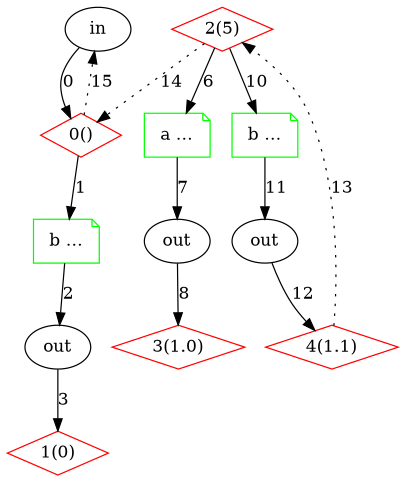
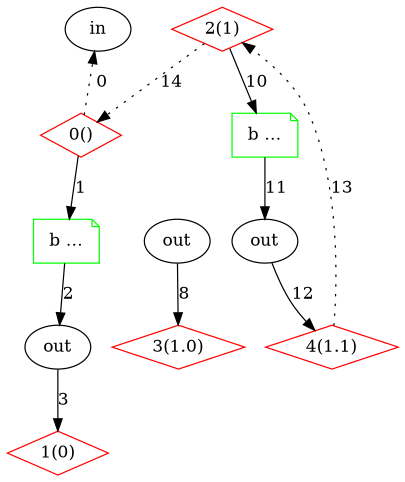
node "2(5)": label "2(5)" -> "2(1)"
edge "in" -> "0()": removed, label "0"
edge "0()" -> "in": label "15" -> "0"
node "a …": removed
